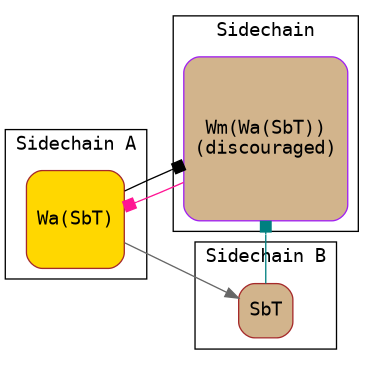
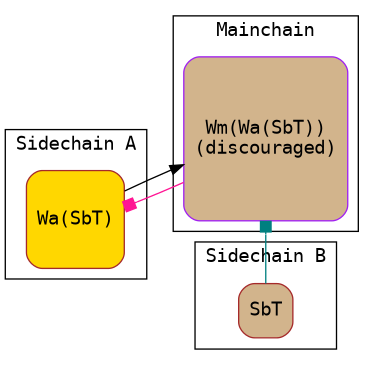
cluster "Sidechain": label "Sidechain" -> "Mainchain"
edge "Wa(SbT)" -> "Wm(Wa(SbT)) (discouraged)": arrowhead box -> normal
edge "Wa(SbT)" -> "SbT": removed
